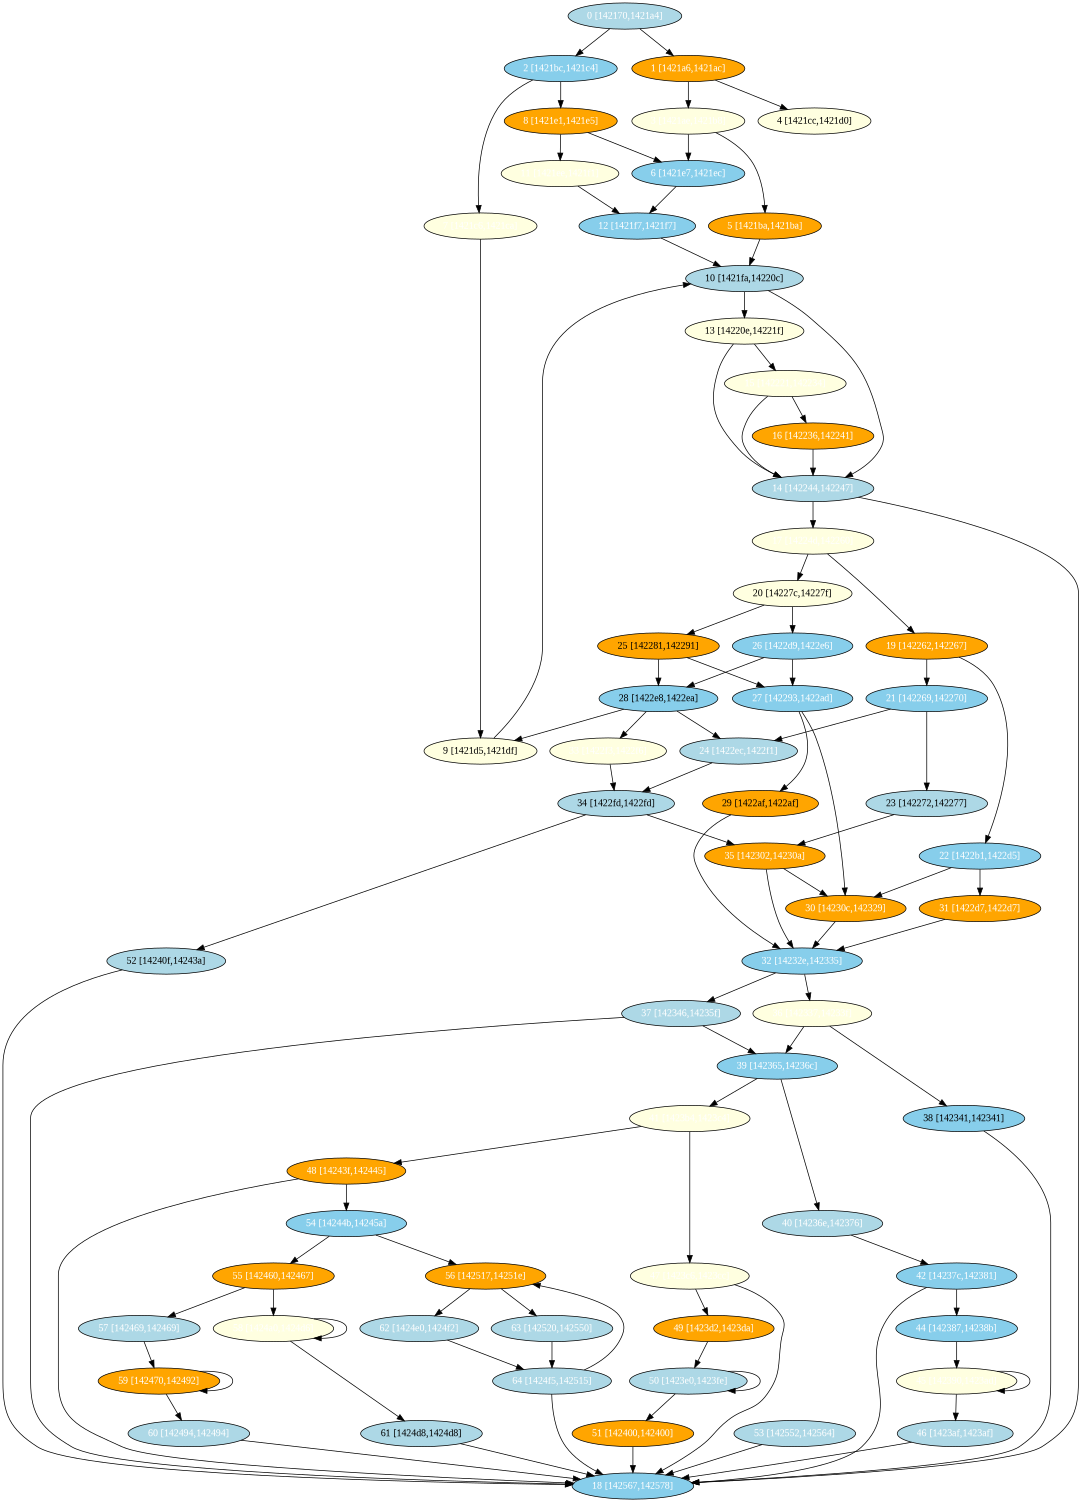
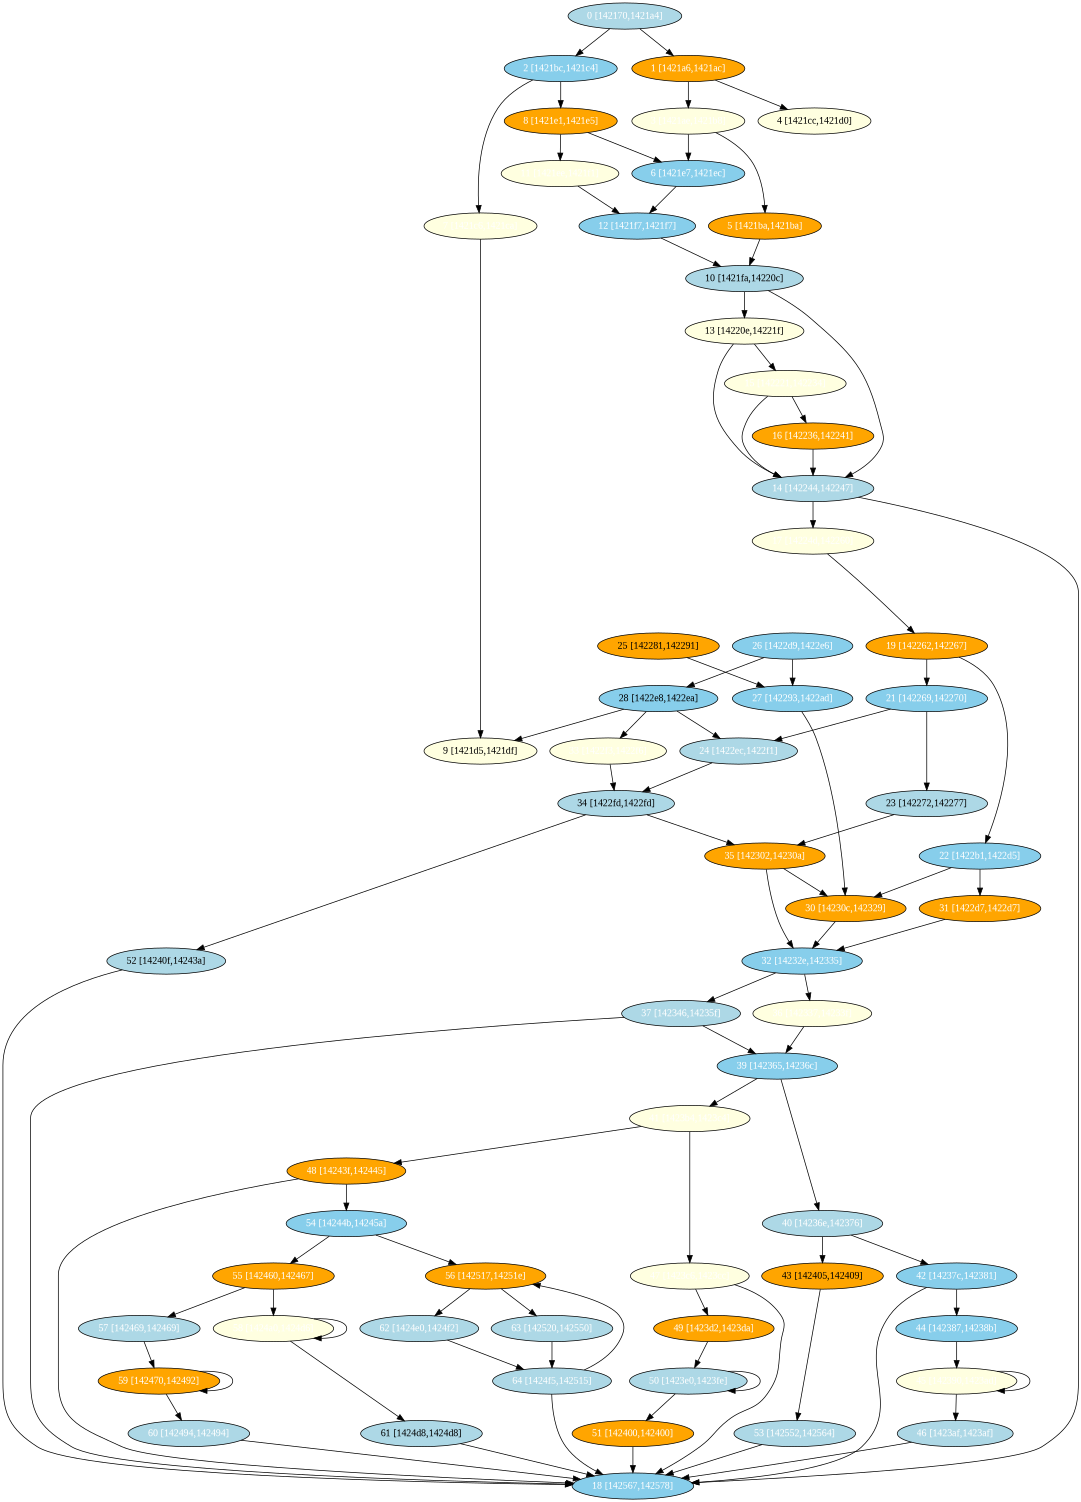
edge "9 [1421d5,1421df]" -> "10 [1421fa,14220c]": removed
node "20 [14227c,14227f]": removed
edge "25 [142281,142291]" -> "28 [1422e8,1422ea]": removed
node "29 [1422af,1422af]": removed
node "38 [142341,142341]": removed
node "43 [142405,142409]": added
